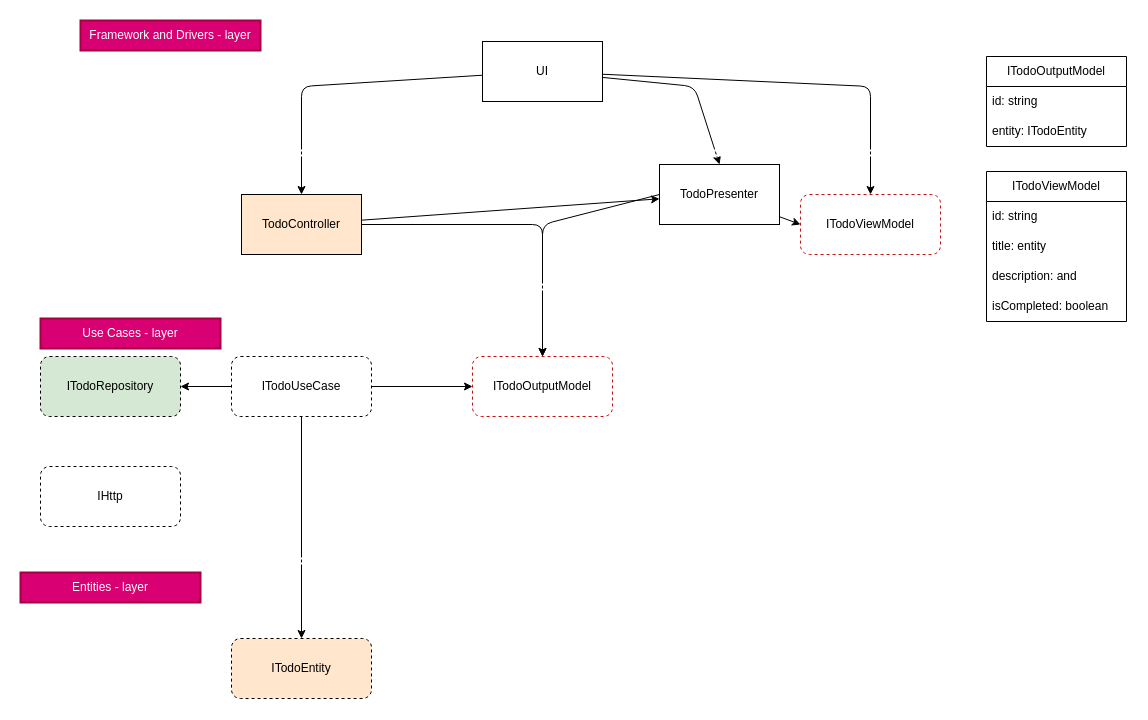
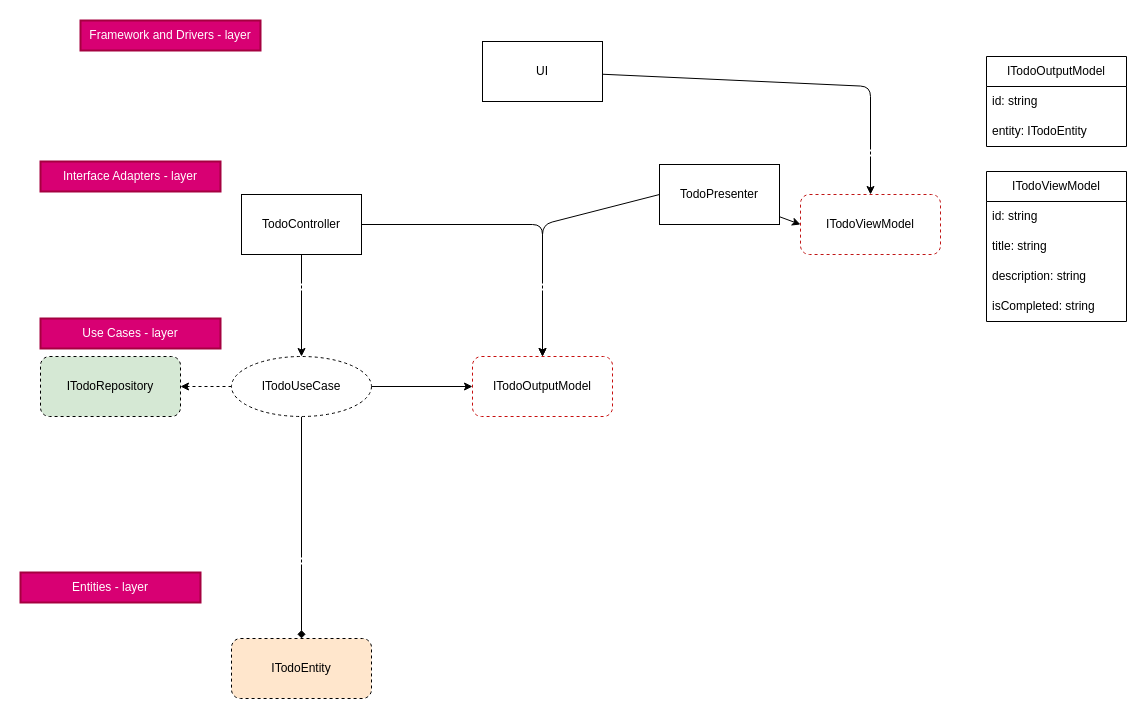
edge "UI" -> "TodoController": removed
edge "UI" -> "TodoPresenter": removed
node "Interface Adapters - layer": added
edge "TodoController" -> "TodoPresenter": now "TodoController" -> "ITodoUseCase"
node "TodoController": fillcolor #ffe6cc -> #ffffff
node "title: entity": label "title: entity" -> "title: string"
node "description: and": label "description: and" -> "description: string"
node "isCompleted: boolean": label "isCompleted: boolean" -> "isCompleted: string"
edge "ITodoUseCase" -> "ITodoRepository": style solid -> dashed
node "ITodoUseCase": shape rounded rectangle -> ellipse
node "IHttp": removed
edge "ITodoUseCase" -> "ITodoEntity": arrowhead classic -> diamond
